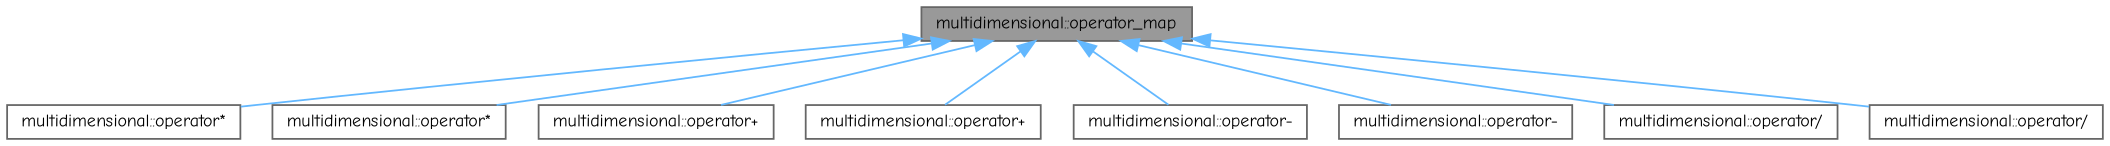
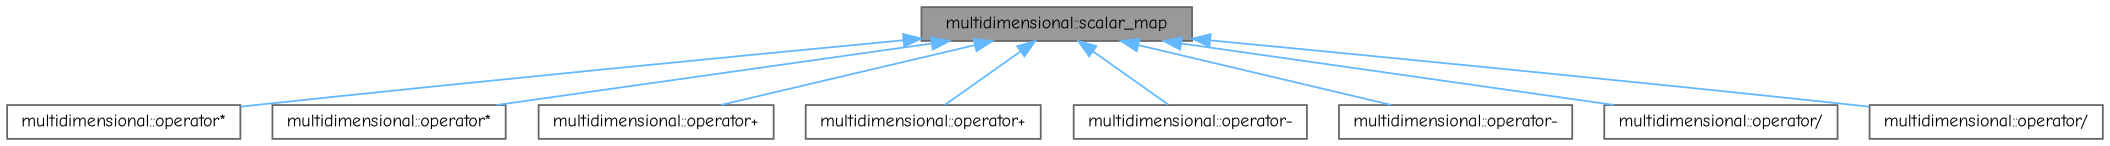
node "multidimensional::operator_map": label "multidimensional::operator_map" -> "multidimensional::scalar_map"
